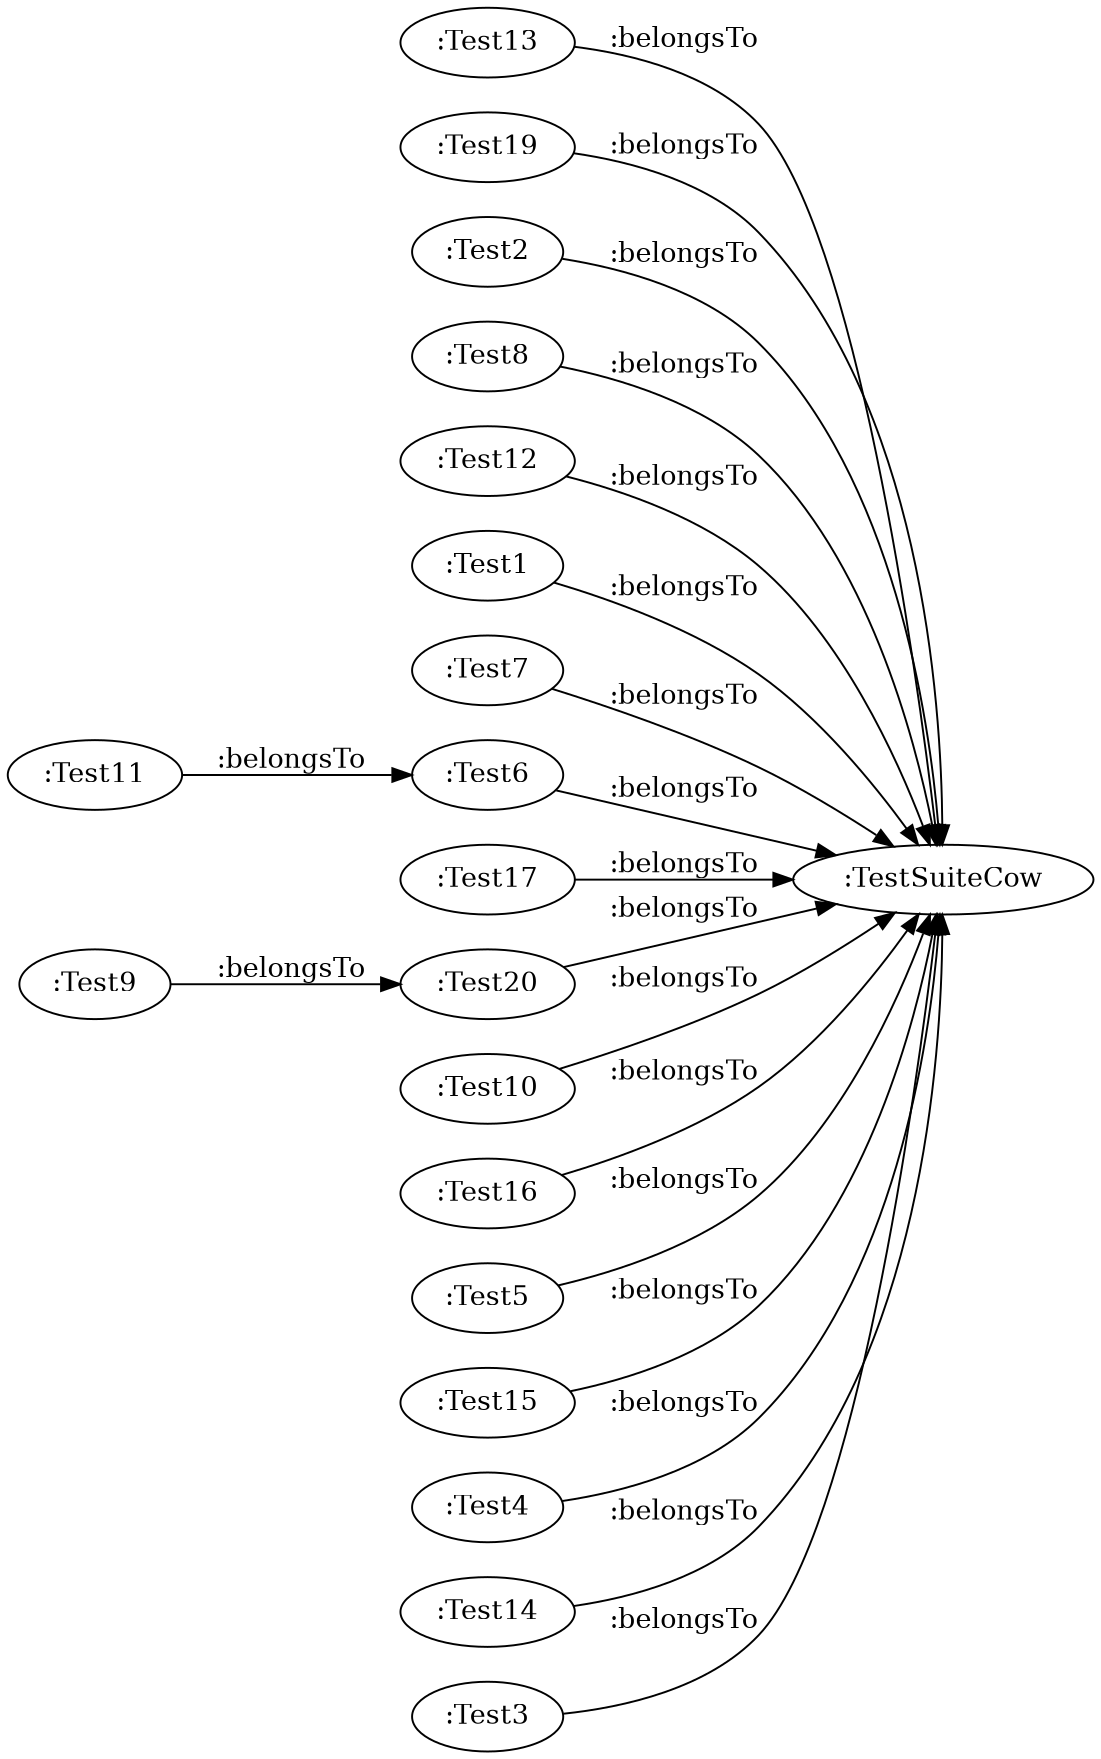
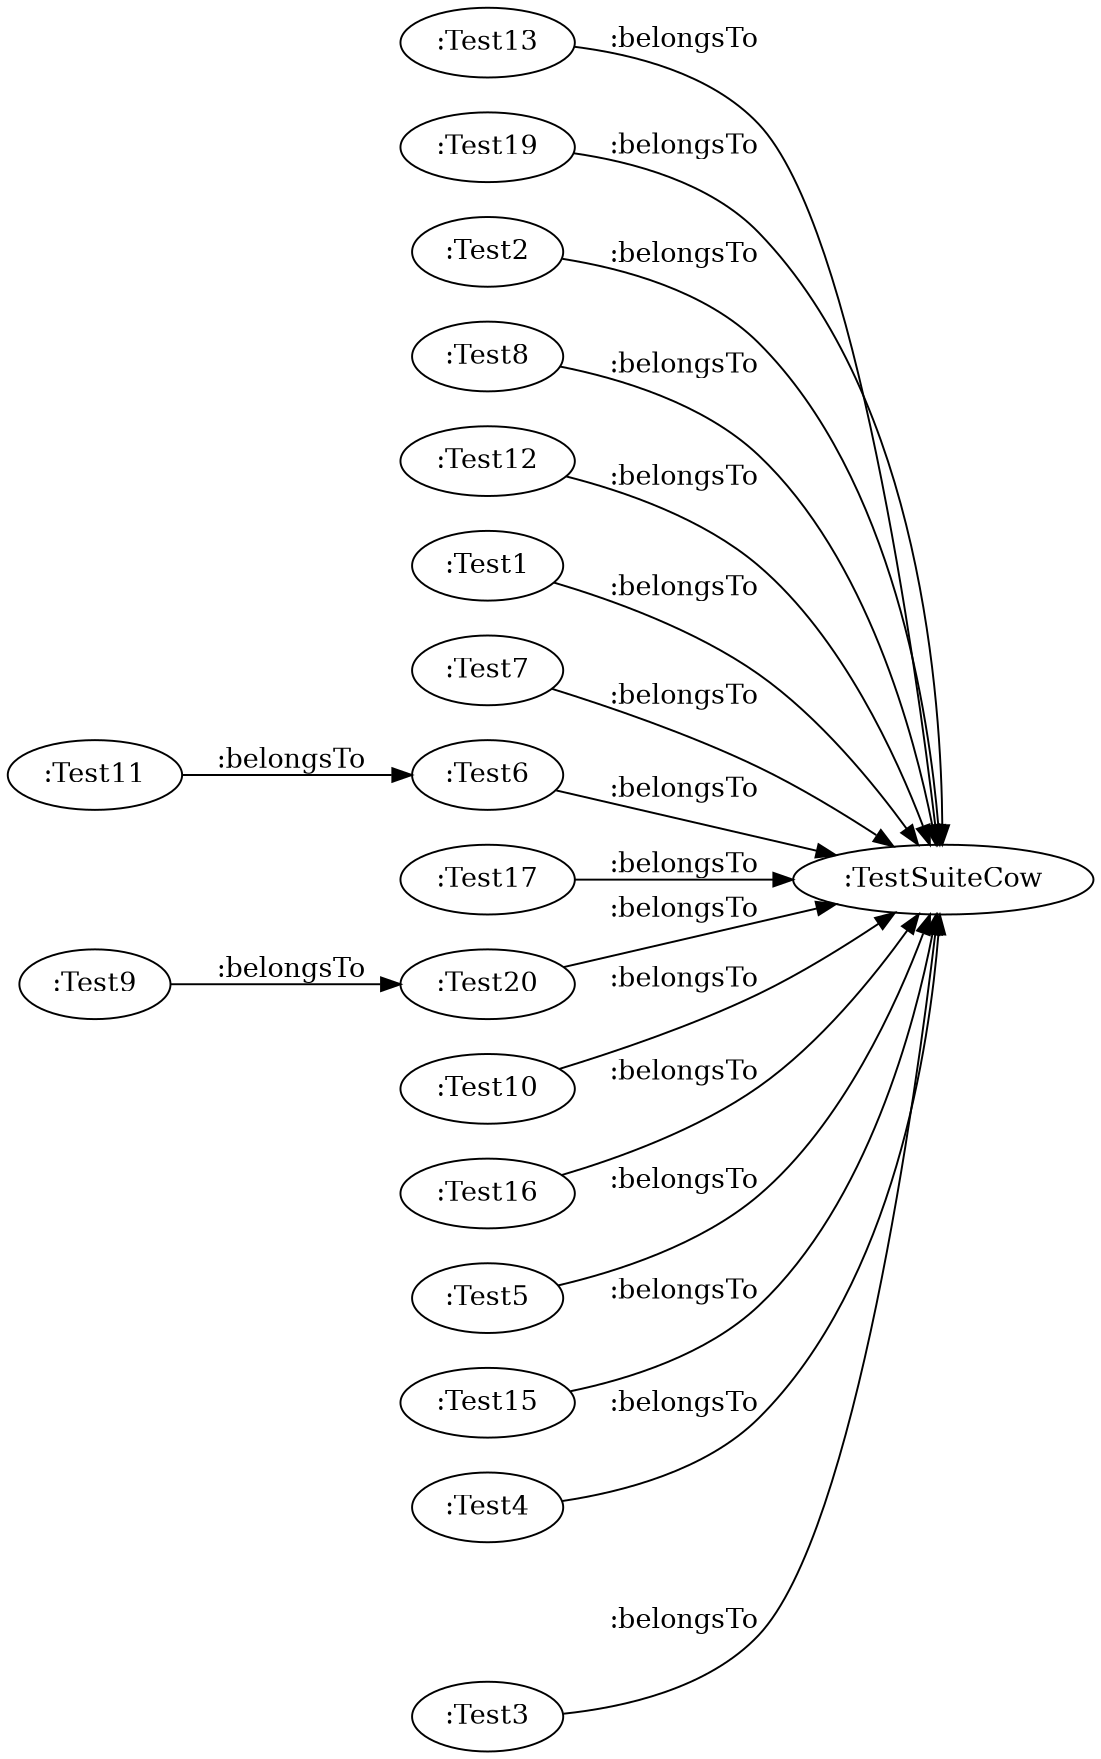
node ":Test14": removed
